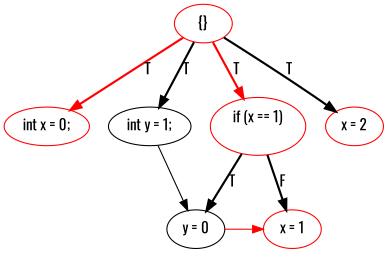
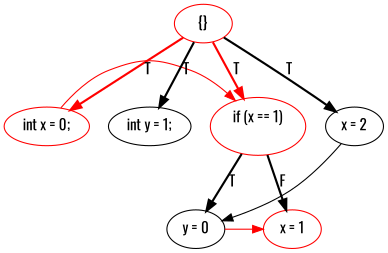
edge "int x = 0;" -> "if (x == 1)": added
node "x = 2": color red -> black
edge "int y = 1;" -> "y = 0": now "x = 2" -> "y = 0"
